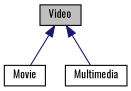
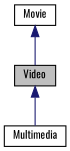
edge "Movie" -> "Video": reversed
